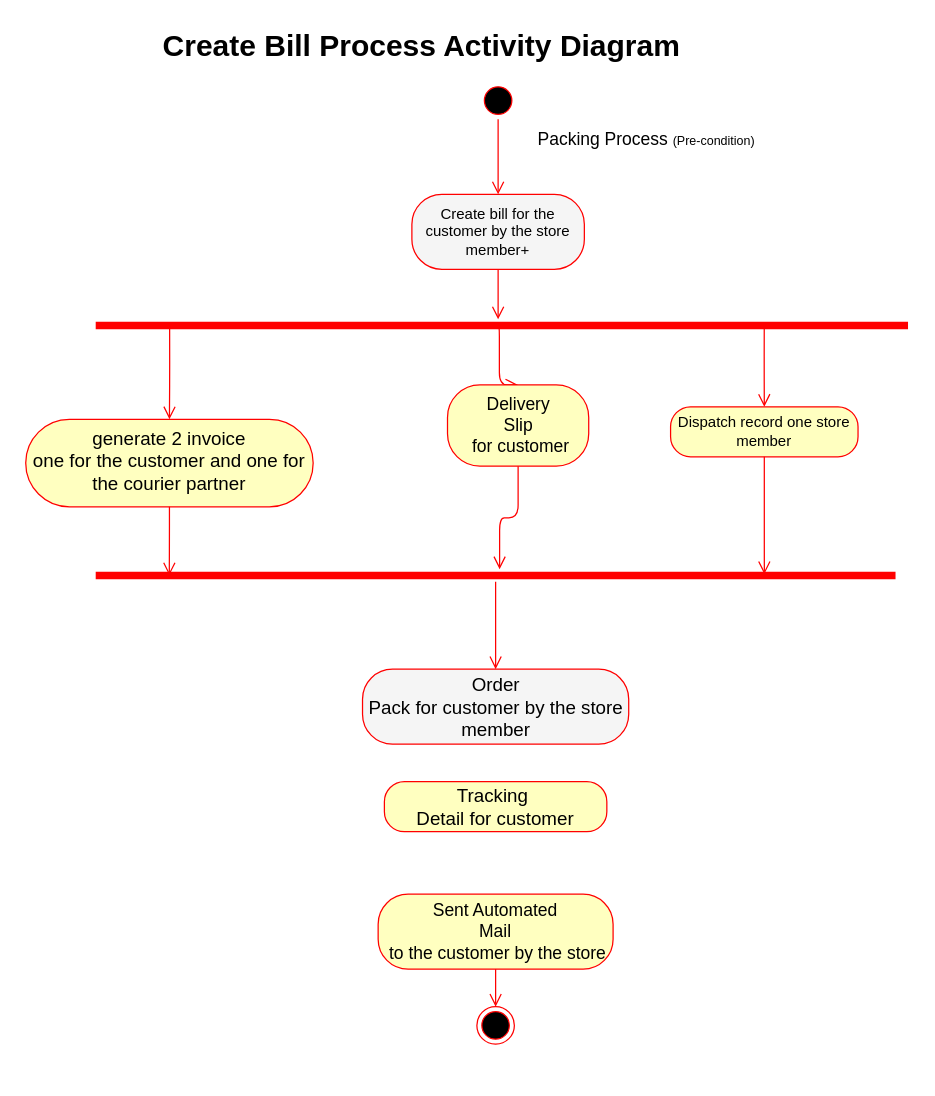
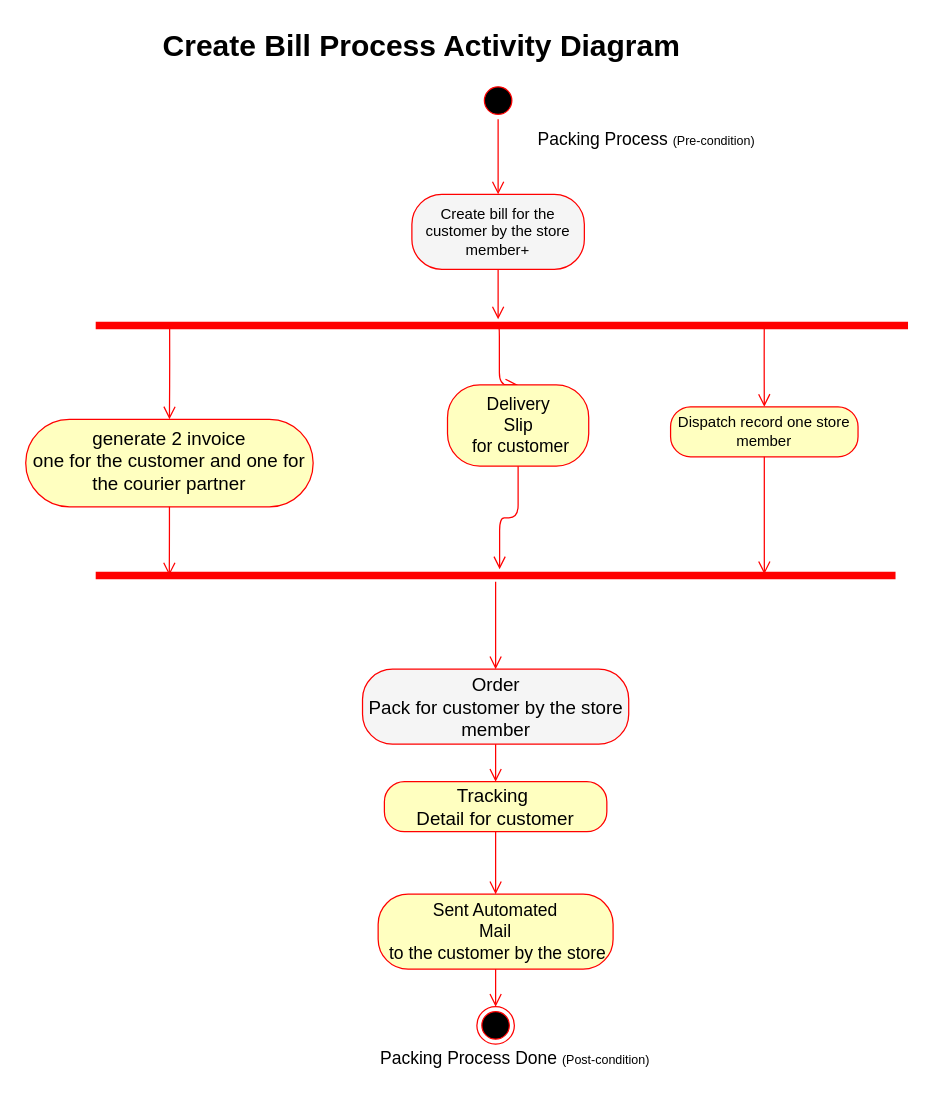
edge "Order Pack for customer by the store member" -> "Tracking Detail for customer": added
edge "Tracking Detail for customer" -> "Sent Automated Mail to the customer by the store": added
node "Packing Process Done (Post-condition)": added
